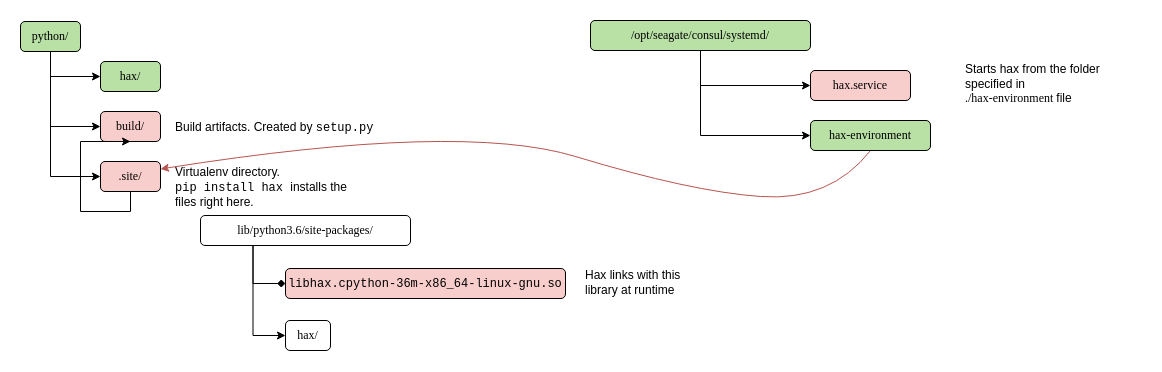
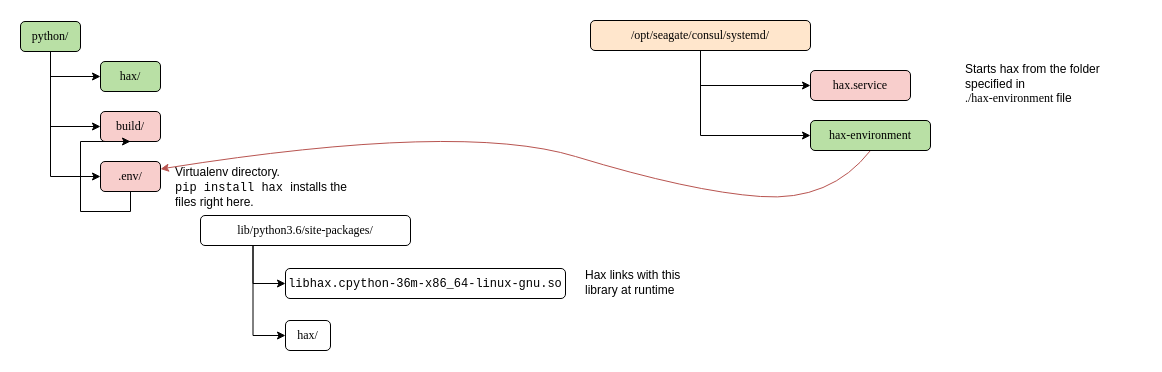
node "/opt/seagate/consul/systemd/": fillcolor #b9e0a5 -> #ffe6cc
node "Build artifacts. Created by setup.py": removed
node ".site/": label ".site/" -> ".env/"
edge "lib/python3.6/site-packages/" -> "libhax.cpython-36m-x86_64-linux-gnu.so": arrowhead diamond -> classic
node "libhax.cpython-36m-x86_64-linux-gnu.so": fillcolor #f8cecc -> #ffffff
